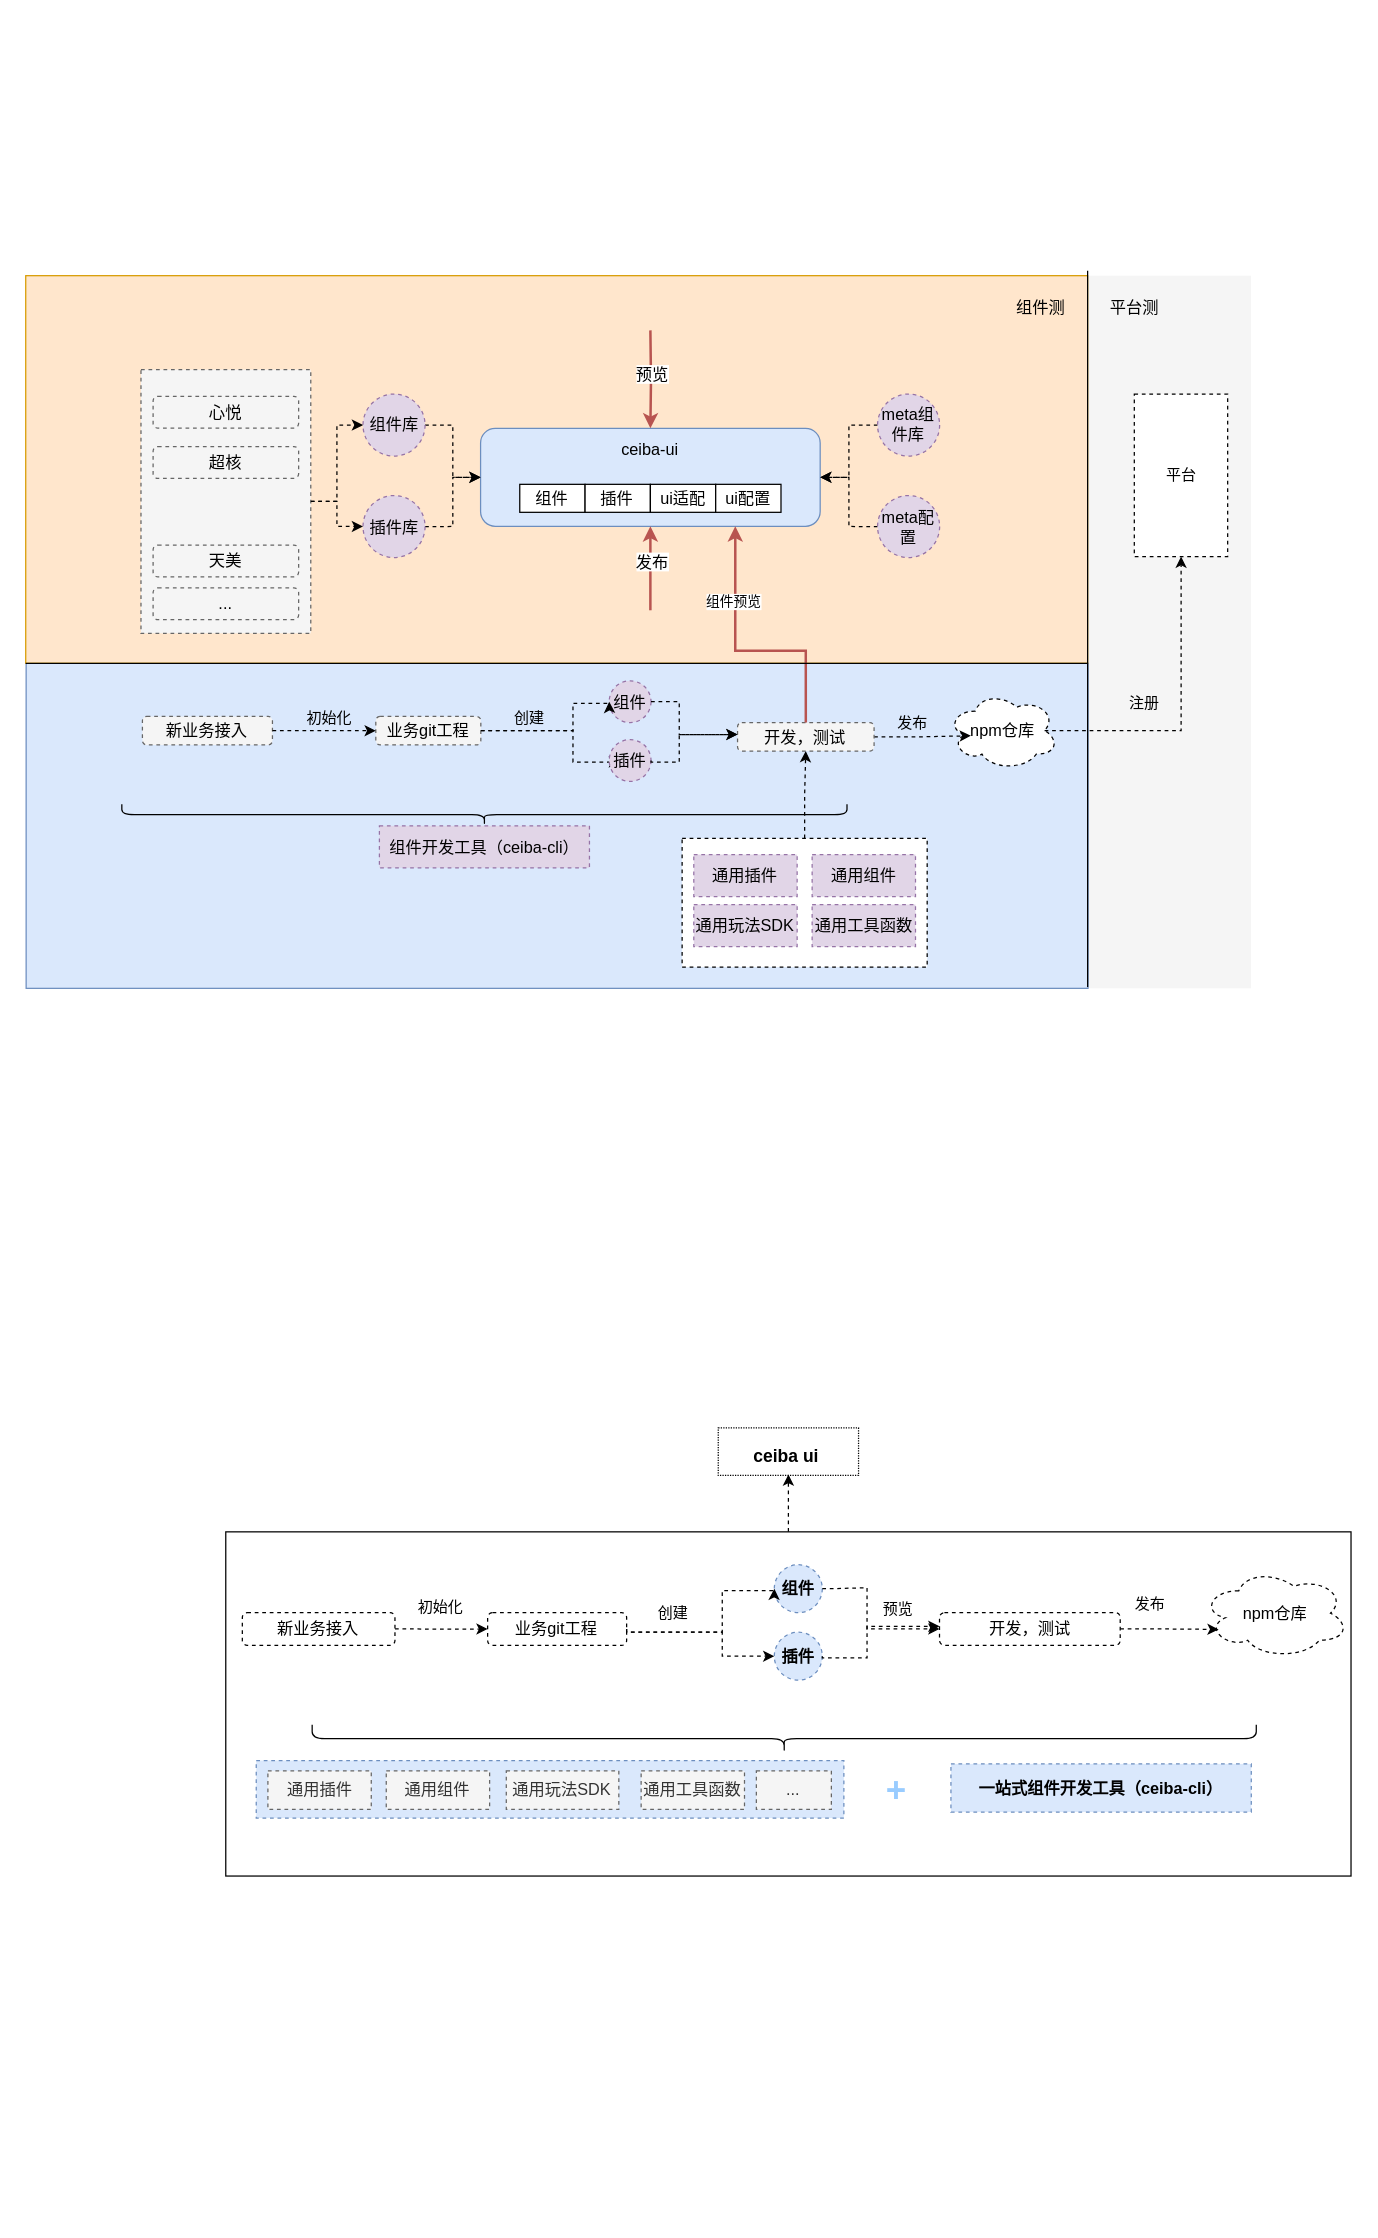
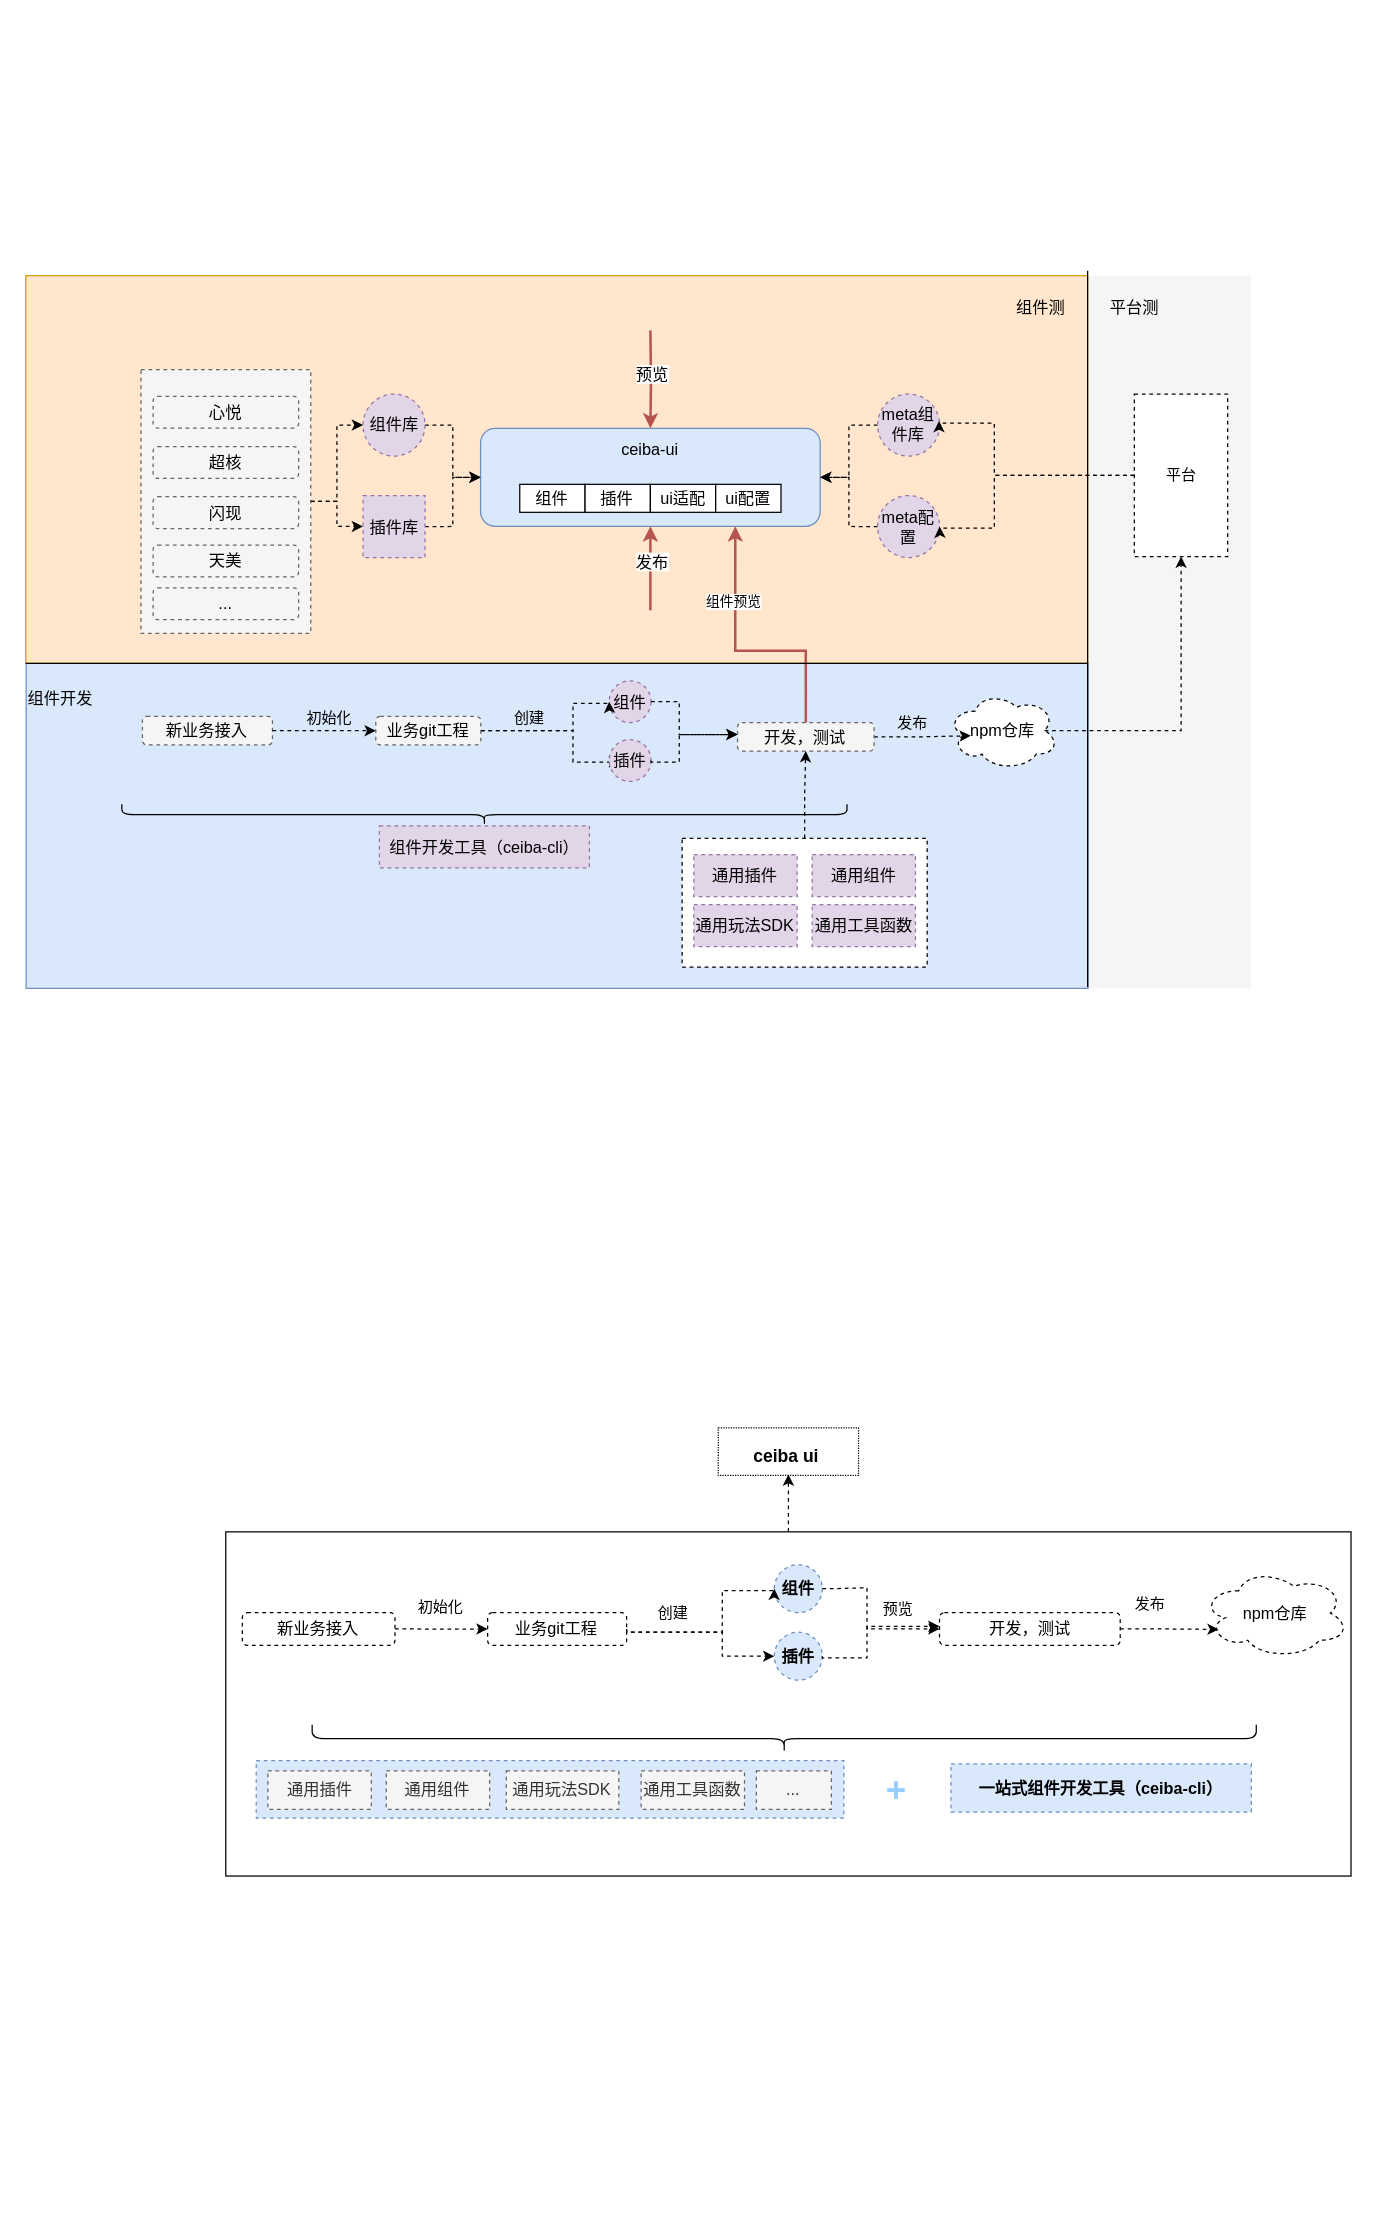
edge "平台" -> "meta组件库": added
node "闪现": added
node "插件库": shape ellipse -> rectangle
edge "平台" -> "meta配置": added
node "组件开发": added
node "注册": removed
